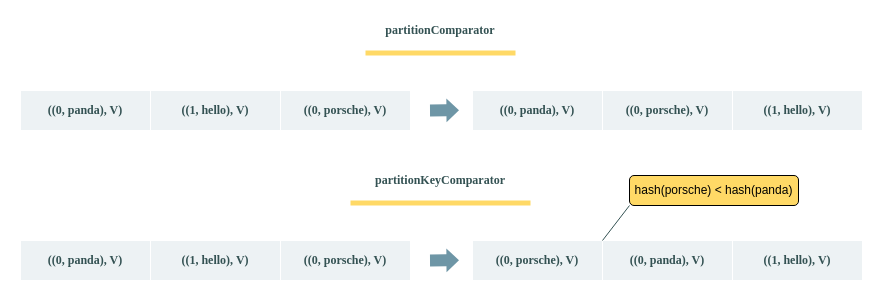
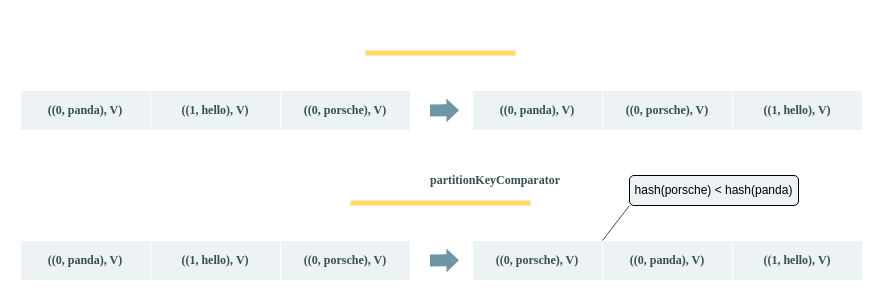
node "partitionComparator": removed
node "partitionKeyComparator": moved (441, 181) -> (496, 181)
node "hash(porsche) < hash(panda)": fillcolor #ffd966 -> #edf2f4
